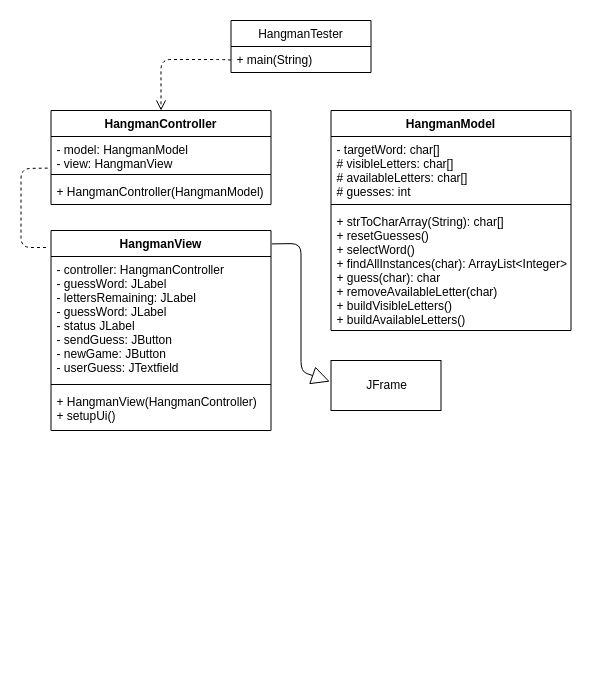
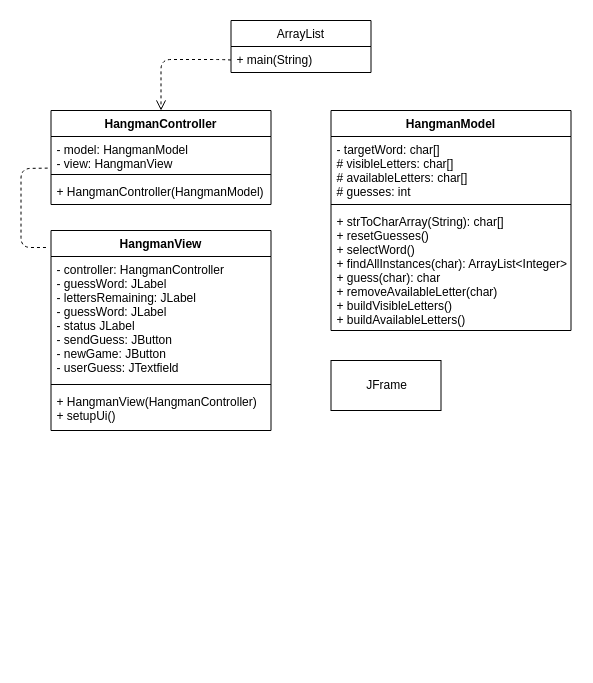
node "HangmanTester": label "HangmanTester" -> "ArrayList"
edge "HangmanView" -> "JFrame": removed
